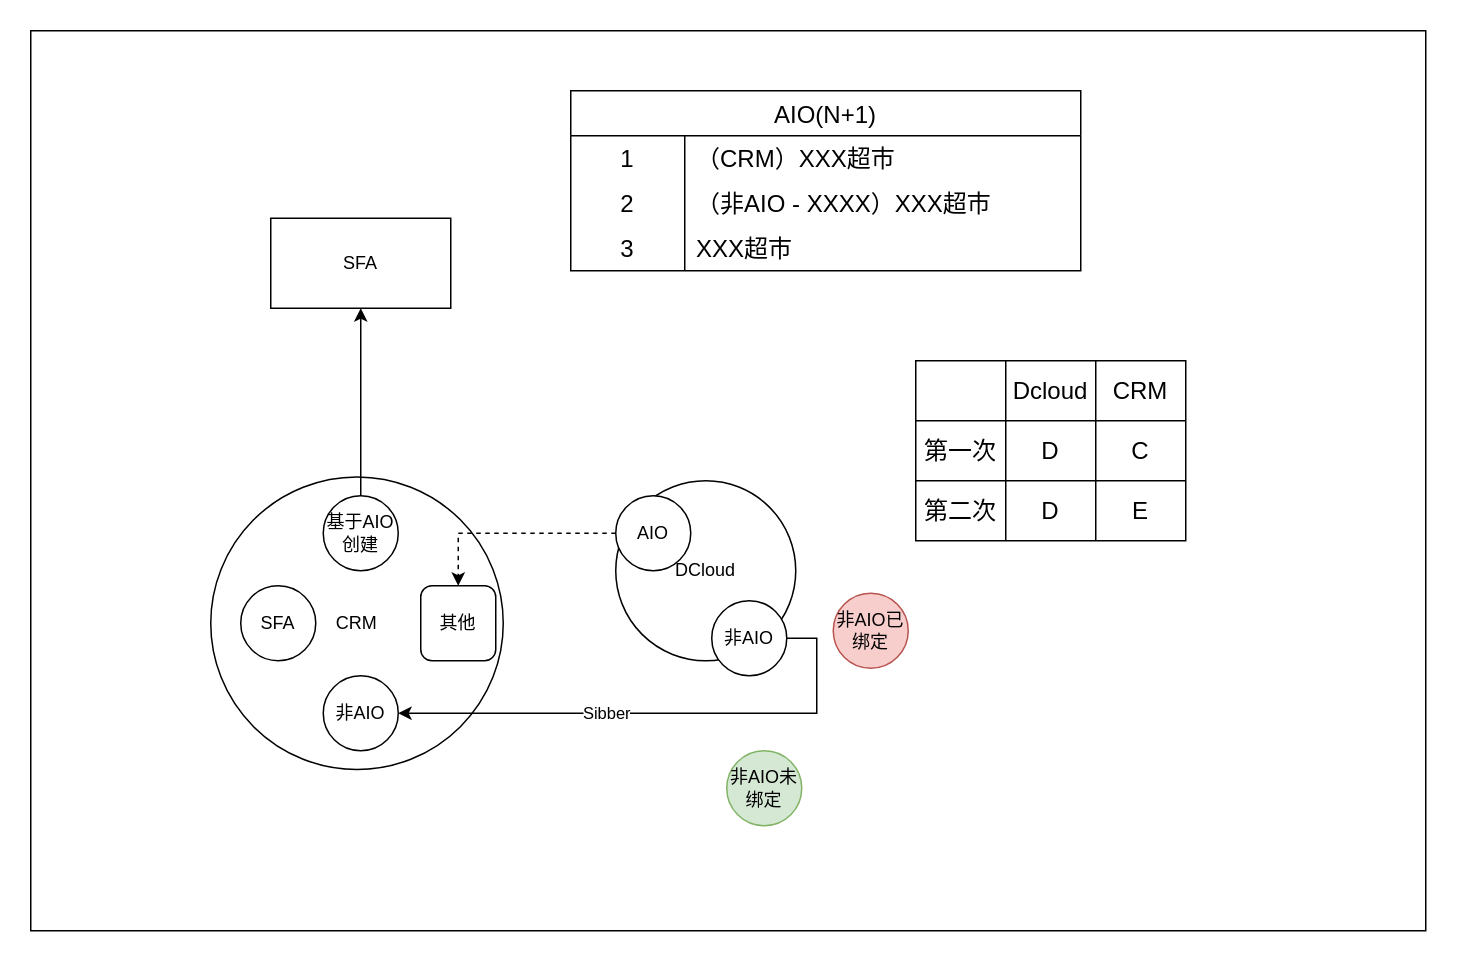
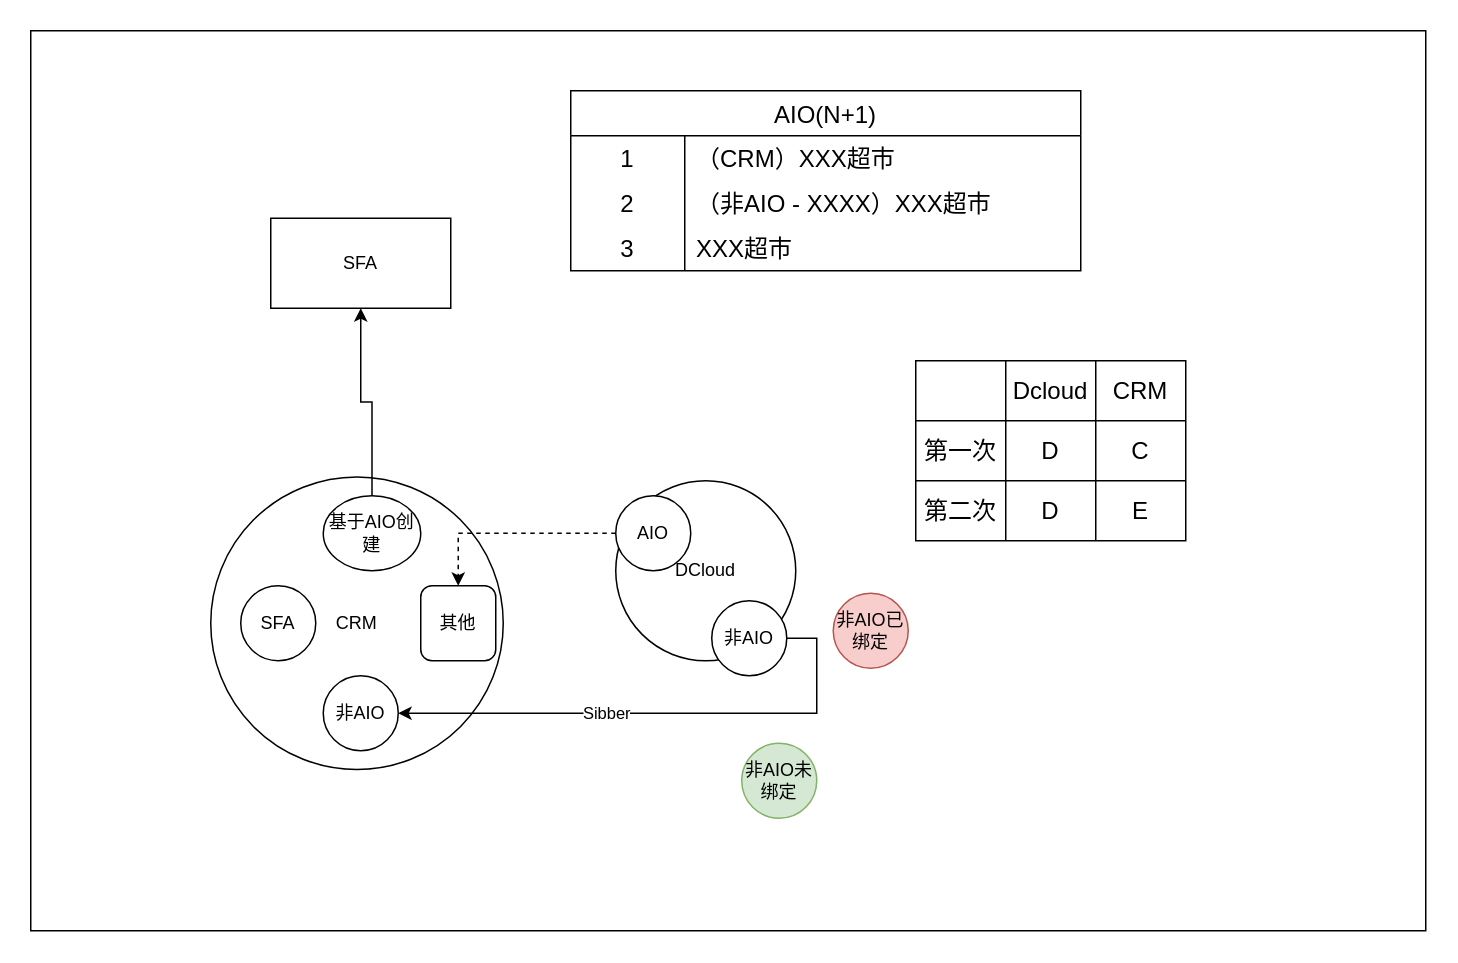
node "基于AIO创建": size 75x75 -> 98x75
node "非AIO未绑定": moved (764, 788) -> (779, 781)
